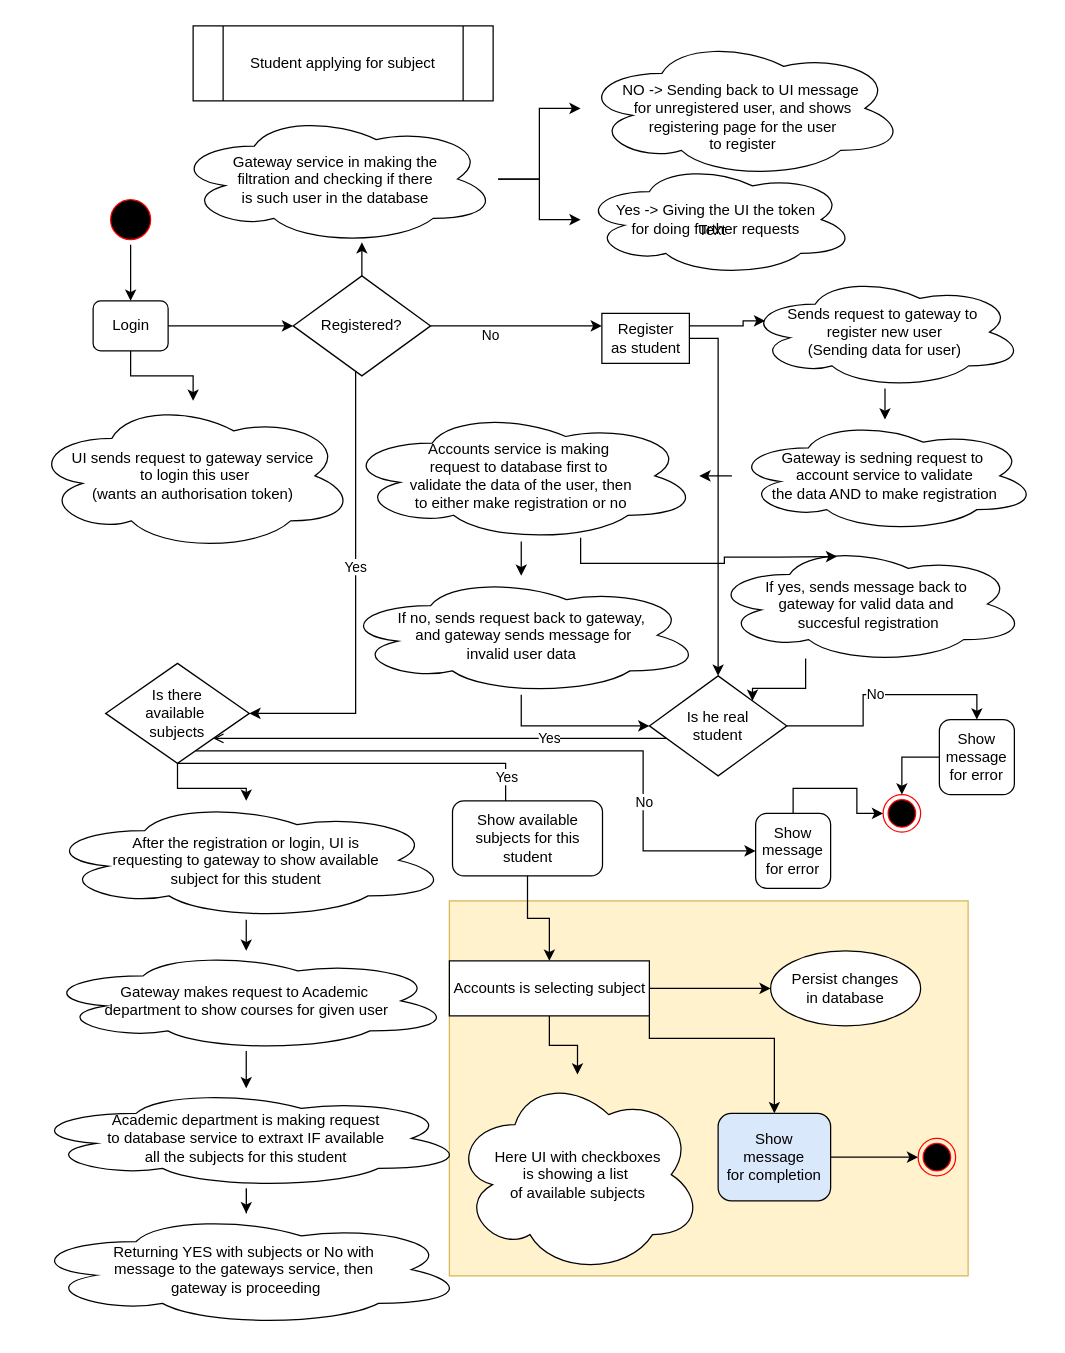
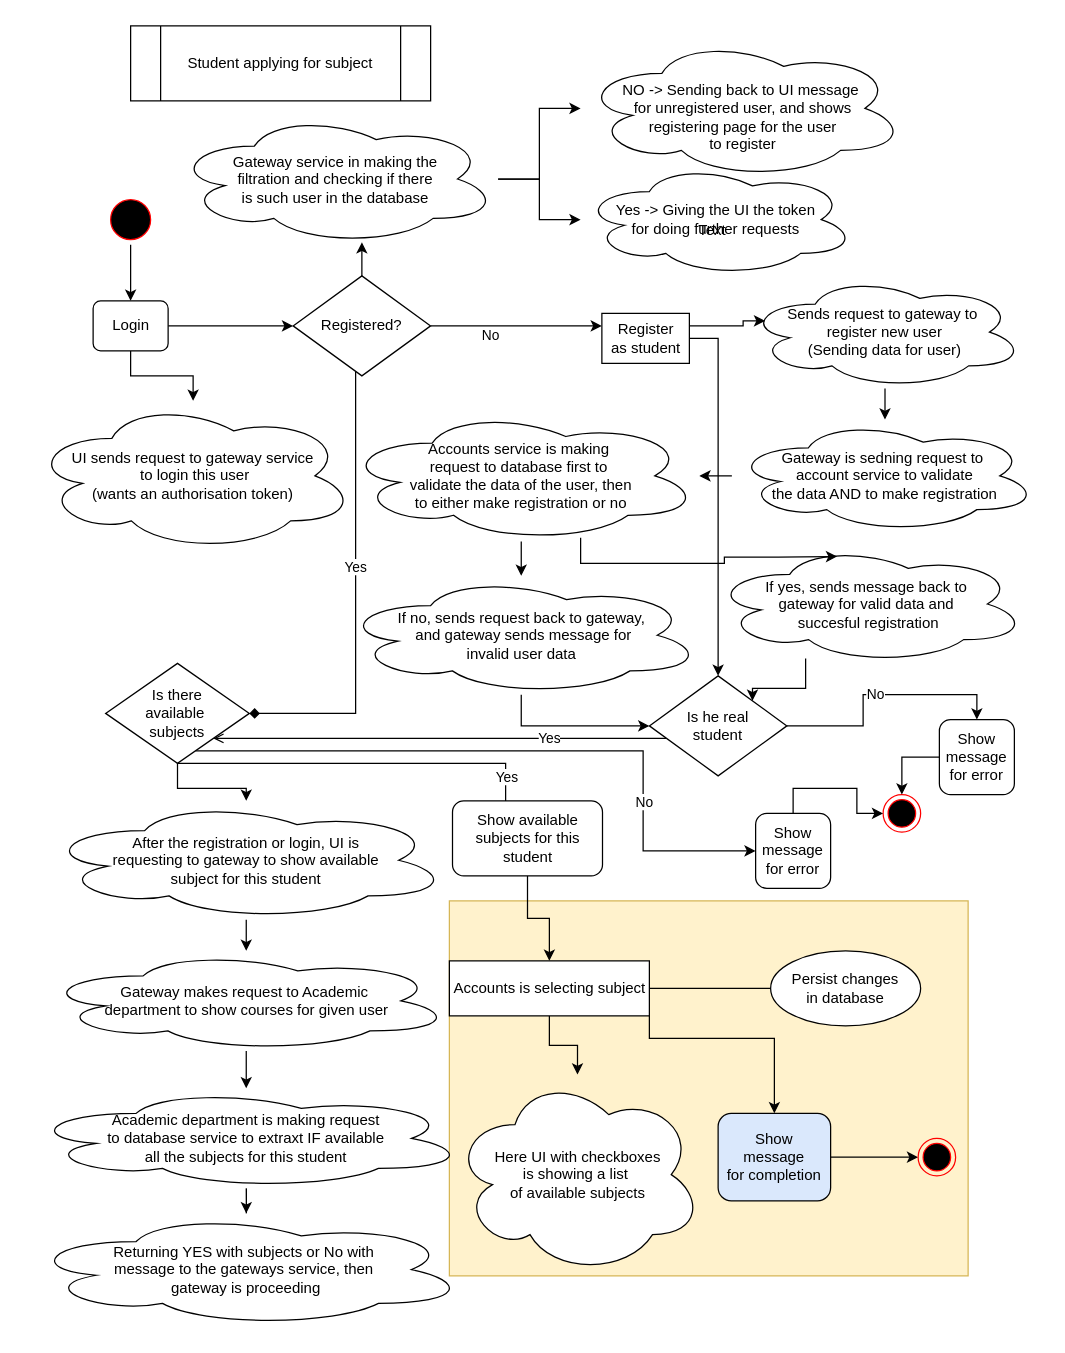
node "Student applying for subject": moved (343, 63) -> (281, 63)
edge "Registered?" -> "Is there available subjects": arrowhead classic -> diamond
edge "Accounts is selecting subject" -> "Persist changes in database": arrowhead classic -> none
